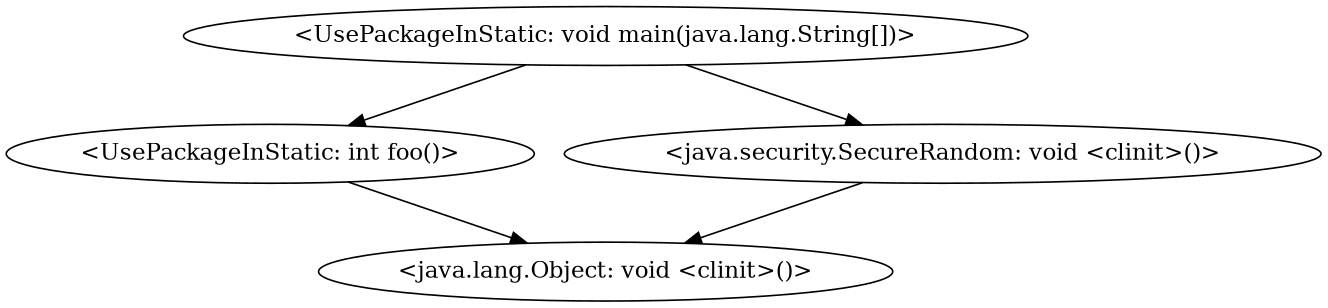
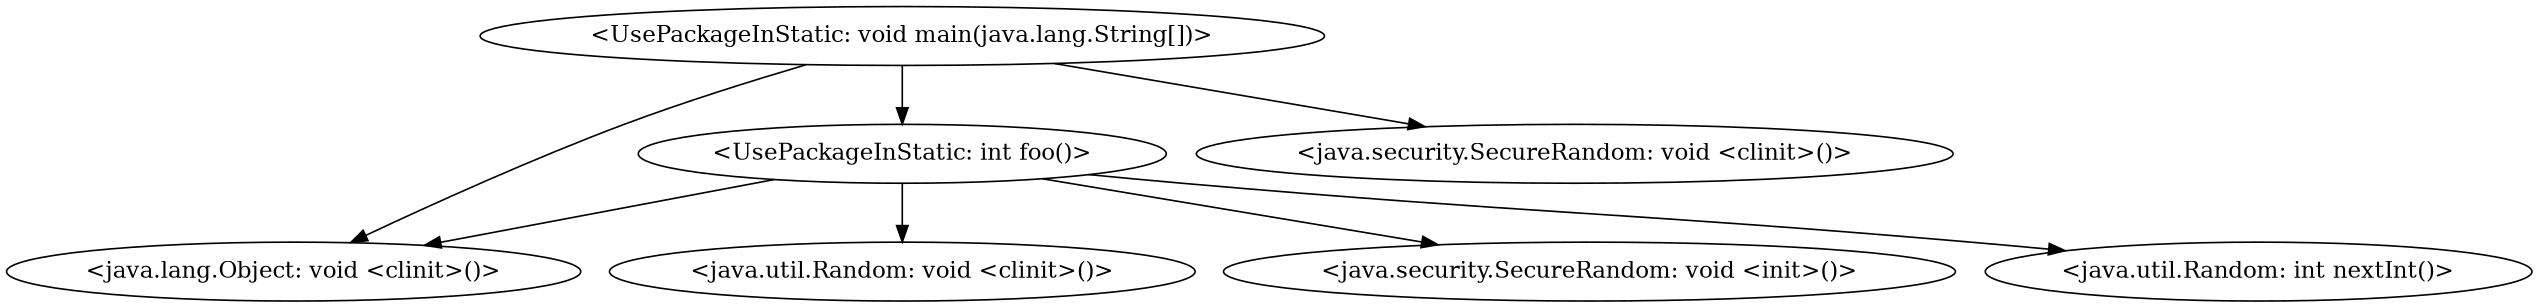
edge "<java.security.SecureRandom: void <clinit>()>" -> "<java.lang.Object: void <clinit>()>": now "<UsePackageInStatic: void main(java.lang.String[])>" -> "<java.lang.Object: void <clinit>()>"
node "<java.util.Random: void <clinit>()>": added
node "<java.security.SecureRandom: void <init>()>": added
node "<java.util.Random: int nextInt()>": added
